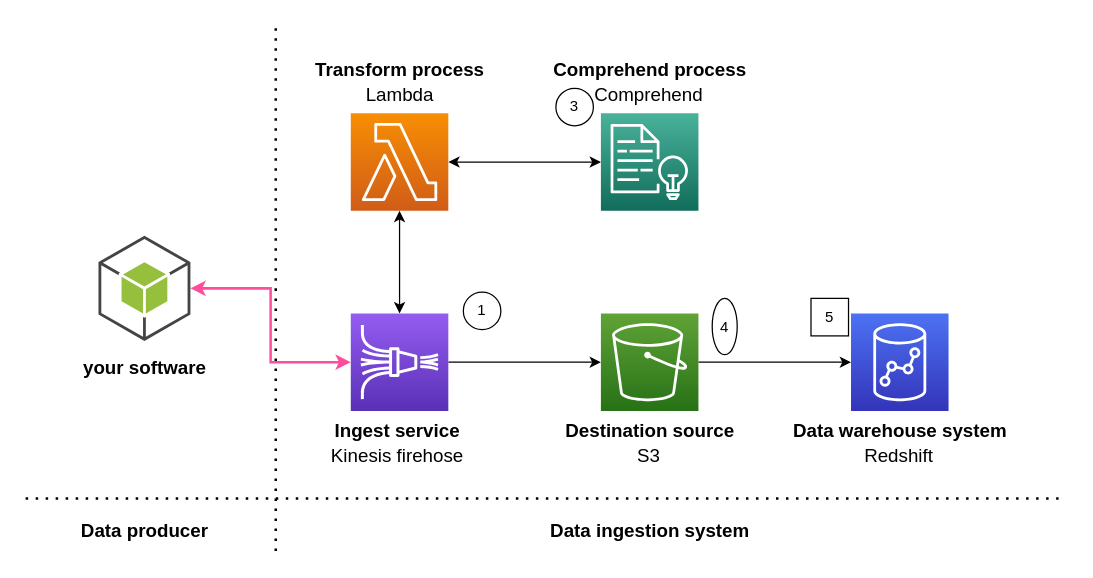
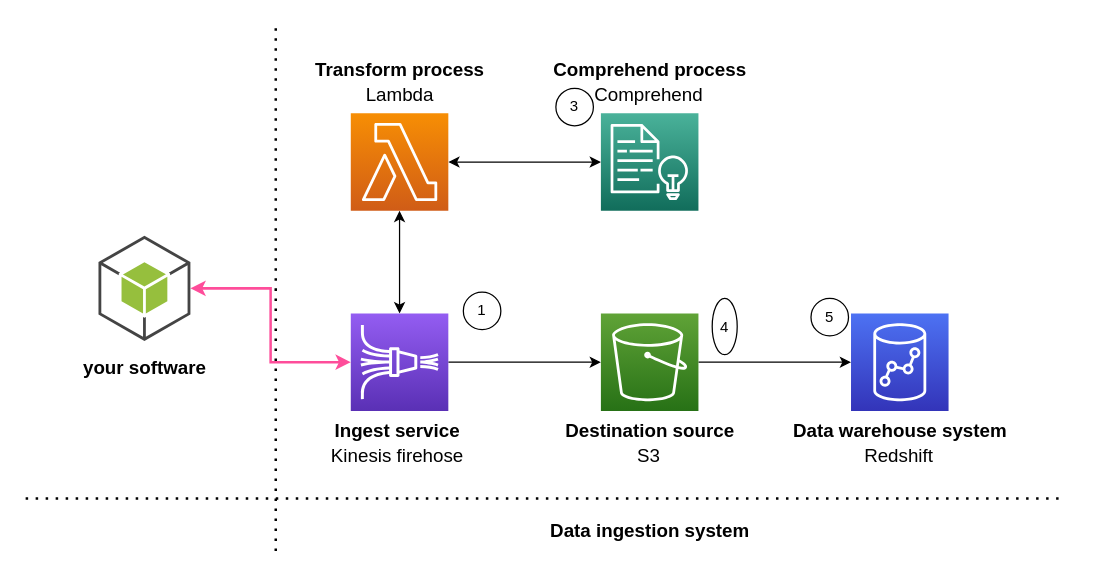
node "5": shape rectangle -> ellipse
node "Data producer": removed
